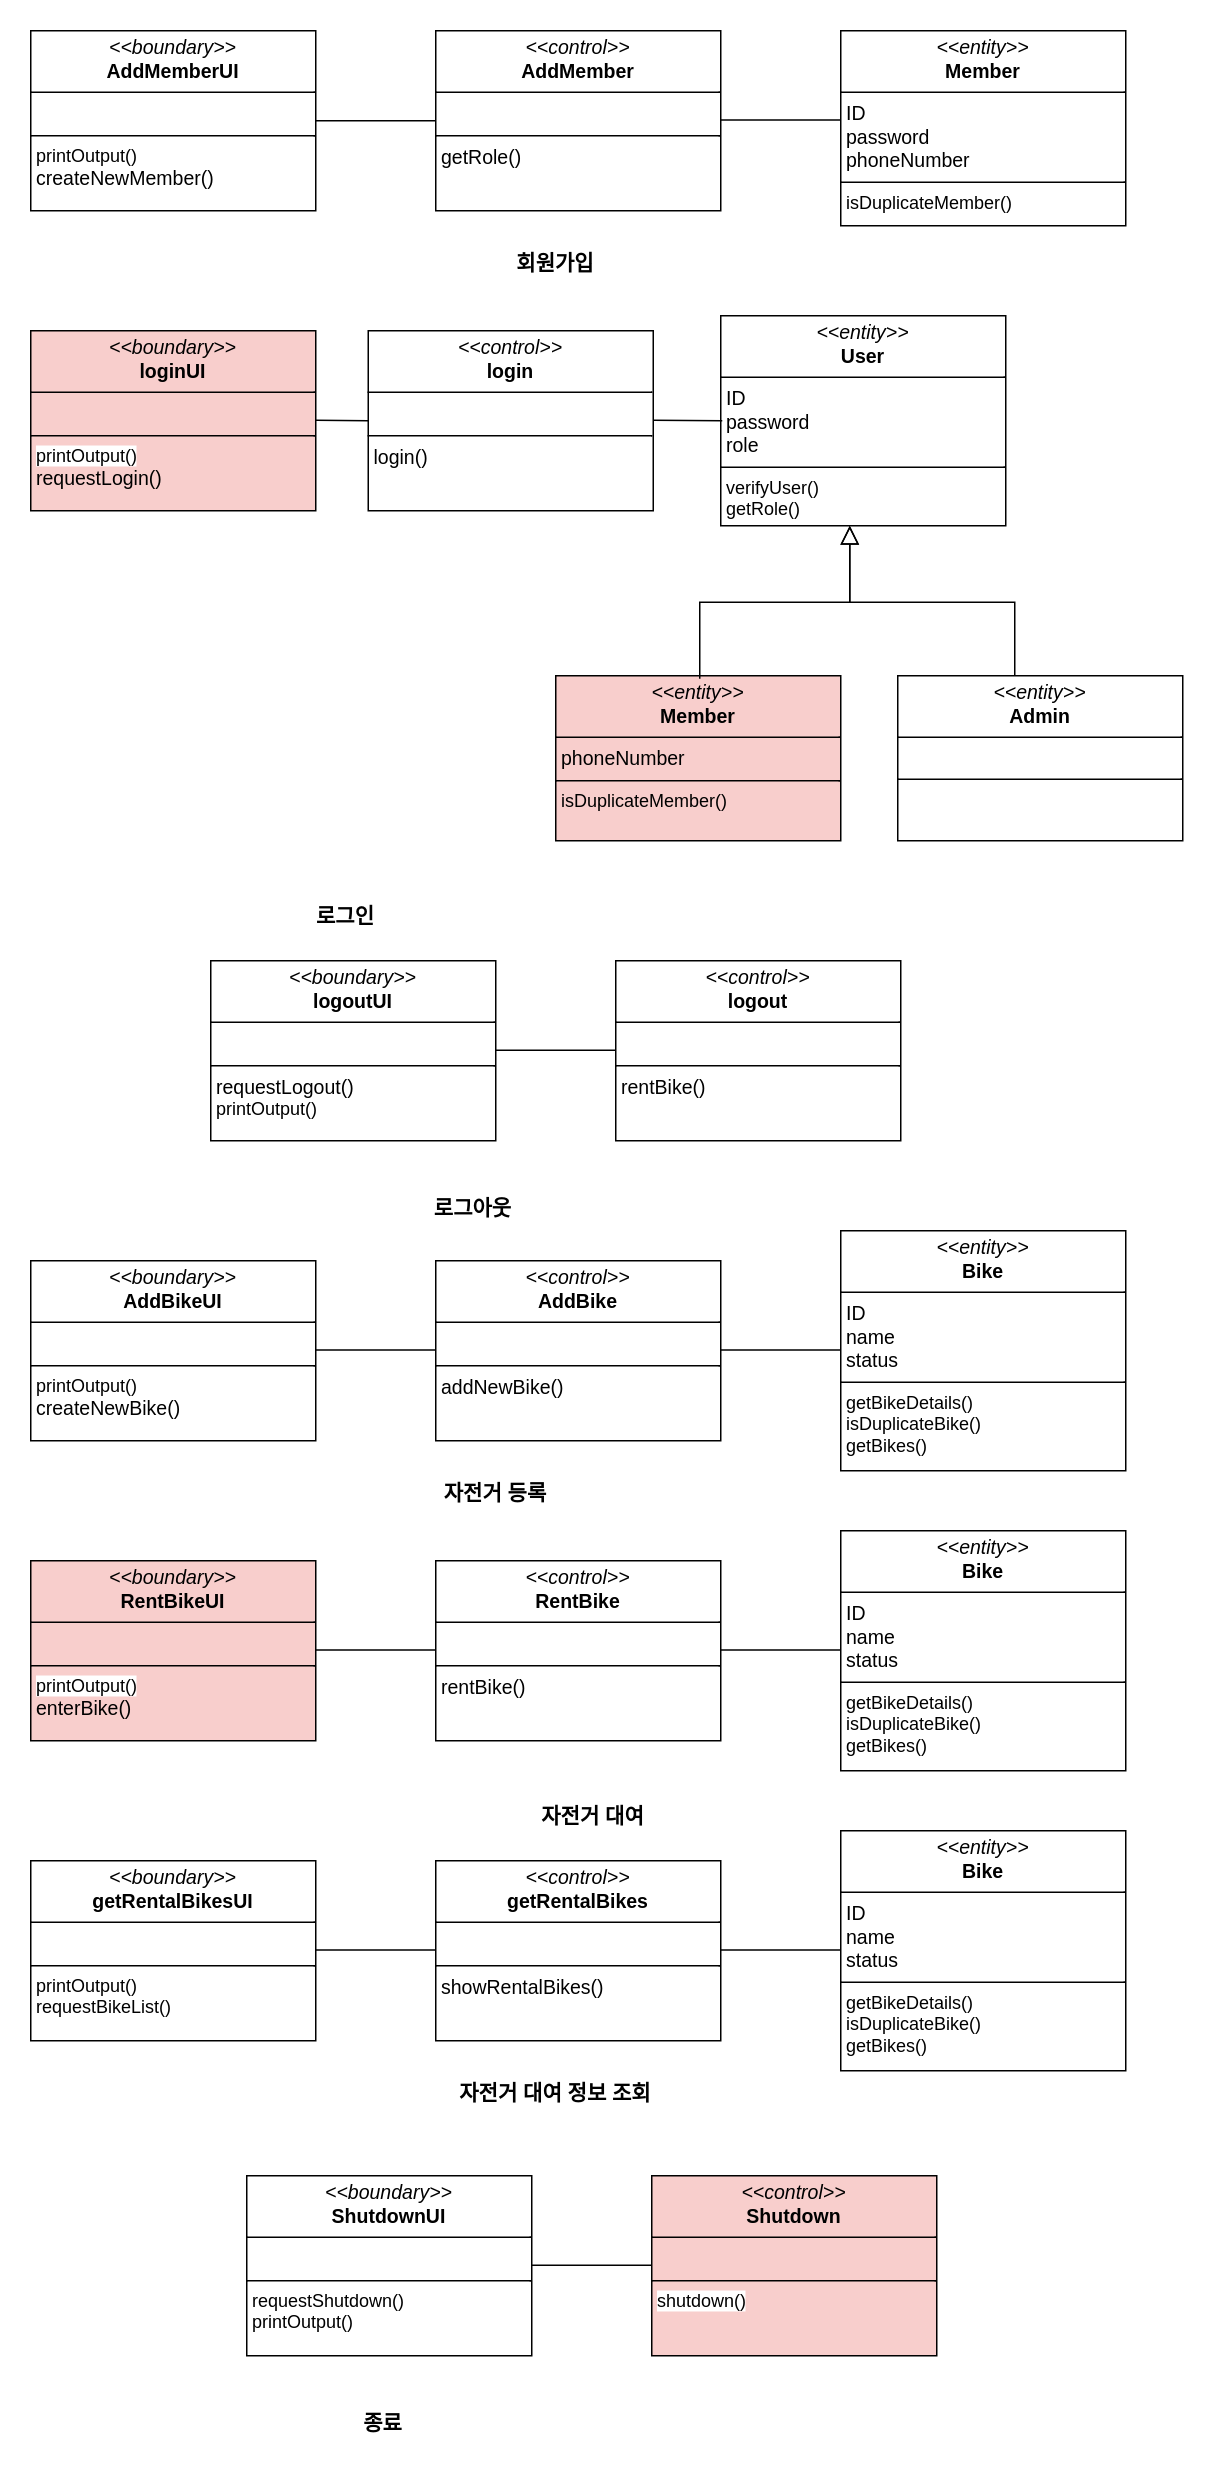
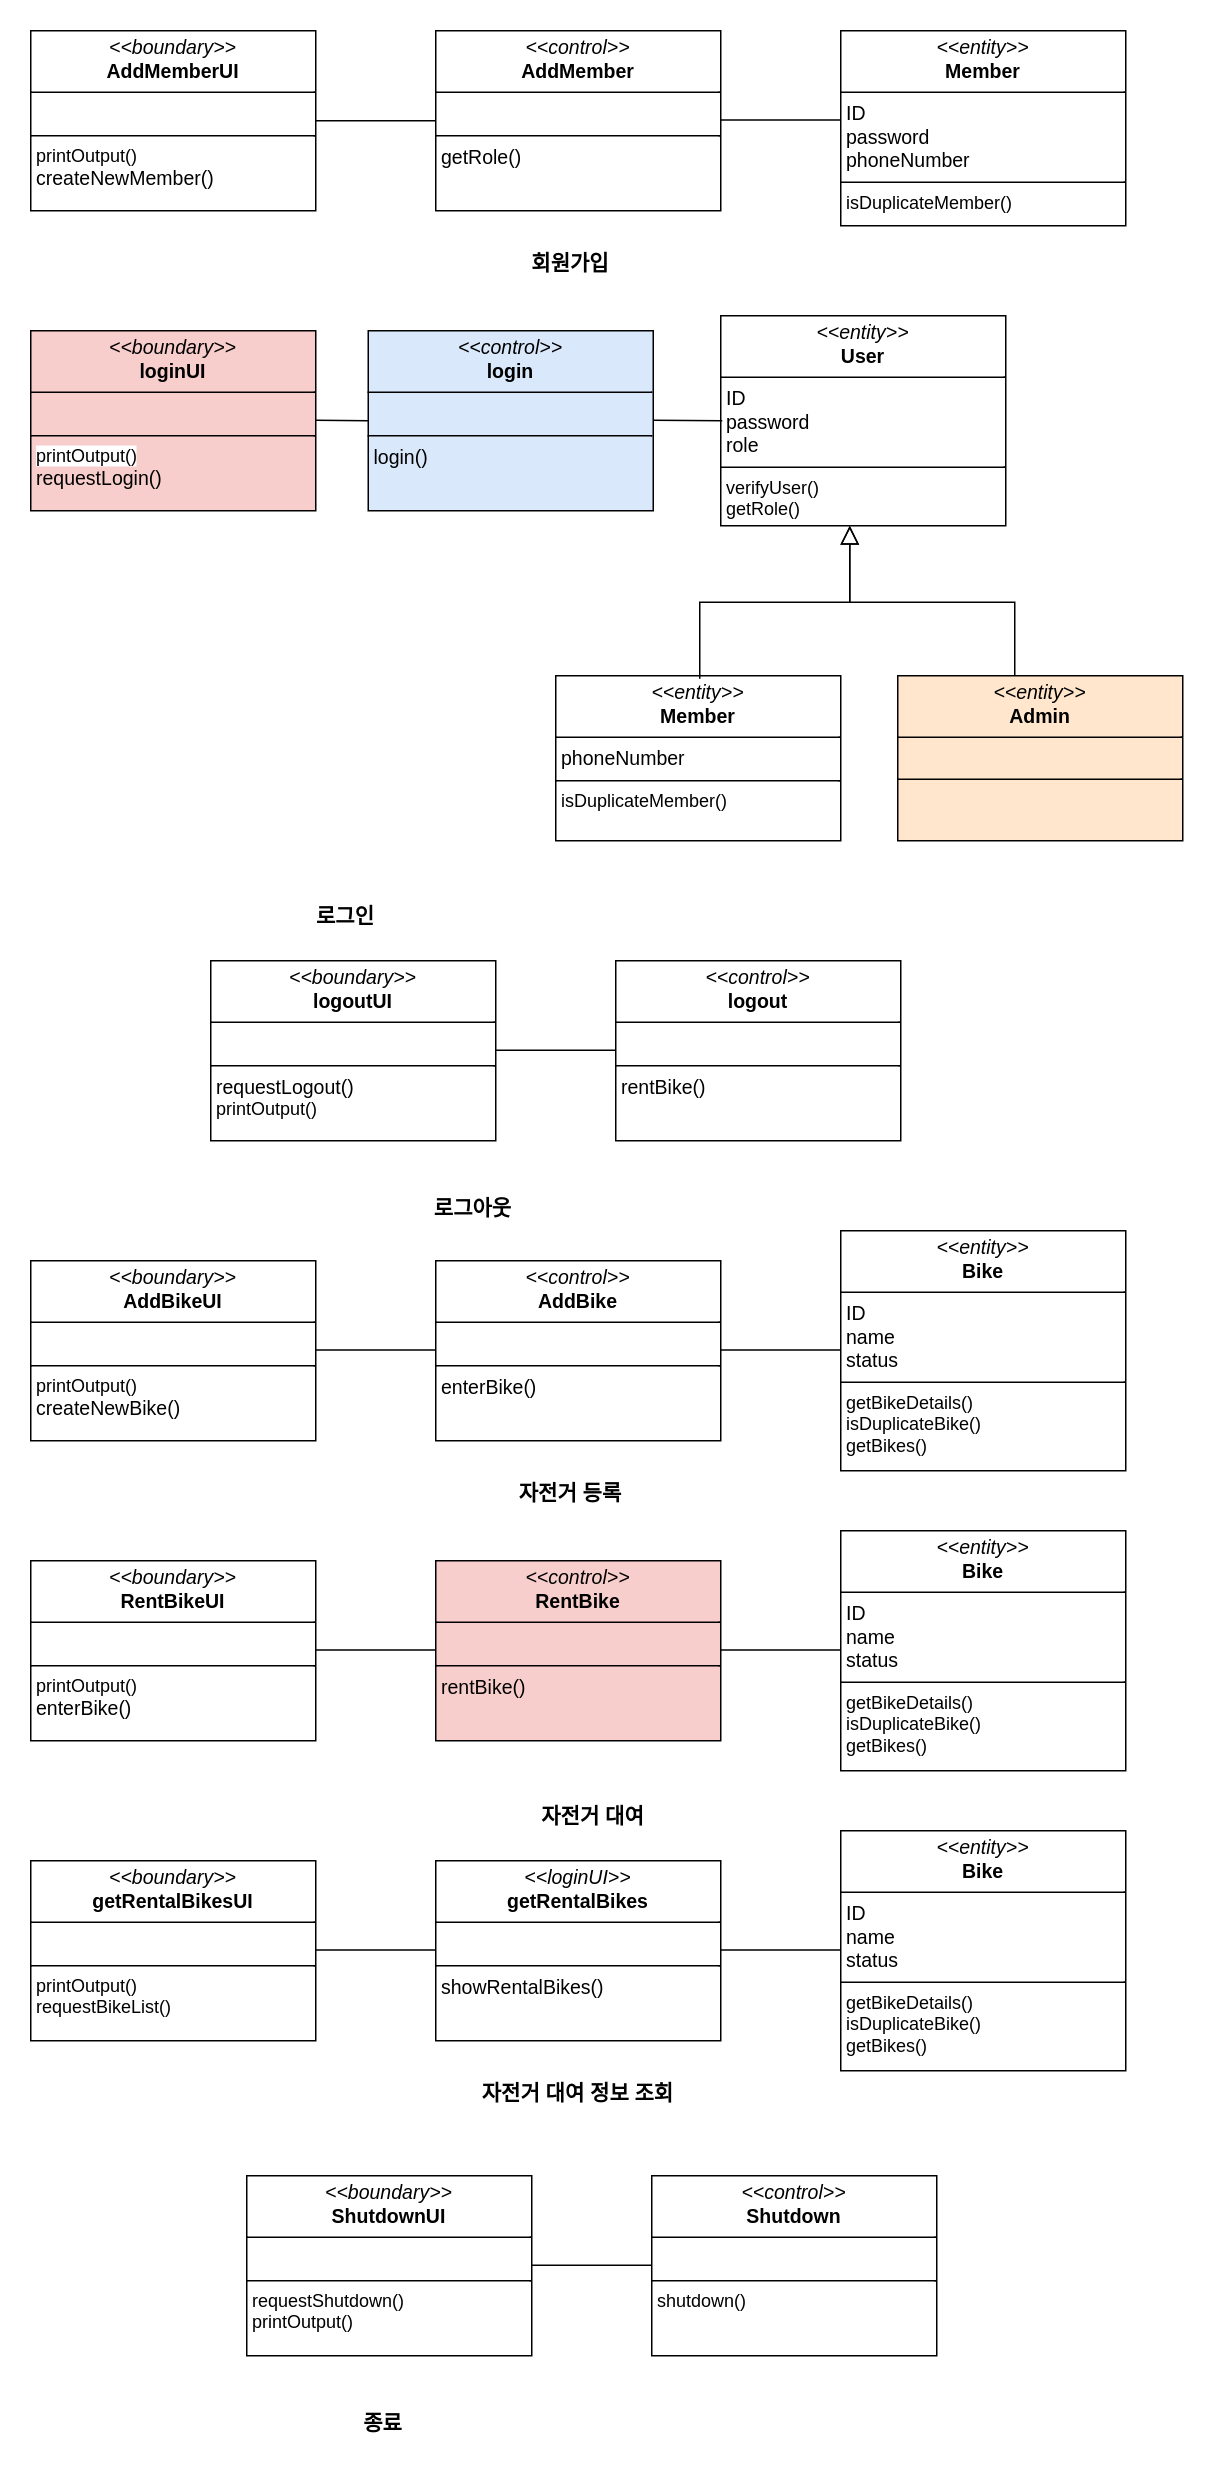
node "회원가입": moved (556, 263) -> (571, 263)
node "<<control>> login login()": fillcolor #ffffff -> #dae8fc
node "<<entity>> Member phoneNumber isDuplicateMember()": fillcolor #f8cecc -> #ffffff
node "<<entity>> Admin": fillcolor #ffffff -> #ffe6cc
node "<<control>> AddBike addNewBike()": label "<<control>> AddBike addNewBike()" -> "<<control>> AddBike enterBike()"
node "자전거 등록": moved (496, 1493) -> (571, 1493)
node "<<boundary>> RentBikeUI printOutput() enterBike()": fillcolor #f8cecc -> #ffffff
node "<<control>> RentBike rentBike()": fillcolor #ffffff -> #f8cecc
node "<<control>> getRentalBikes showRentalBikes()": label "<<control>> getRentalBikes showRentalBikes()" -> "<<loginUI>> getRentalBikes showRentalBikes()"
node "자전거 대여 정보 조회": moved (556, 2093) -> (578, 2093)
node "<<control>> Shutdown shutdown()": fillcolor #f8cecc -> #ffffff
